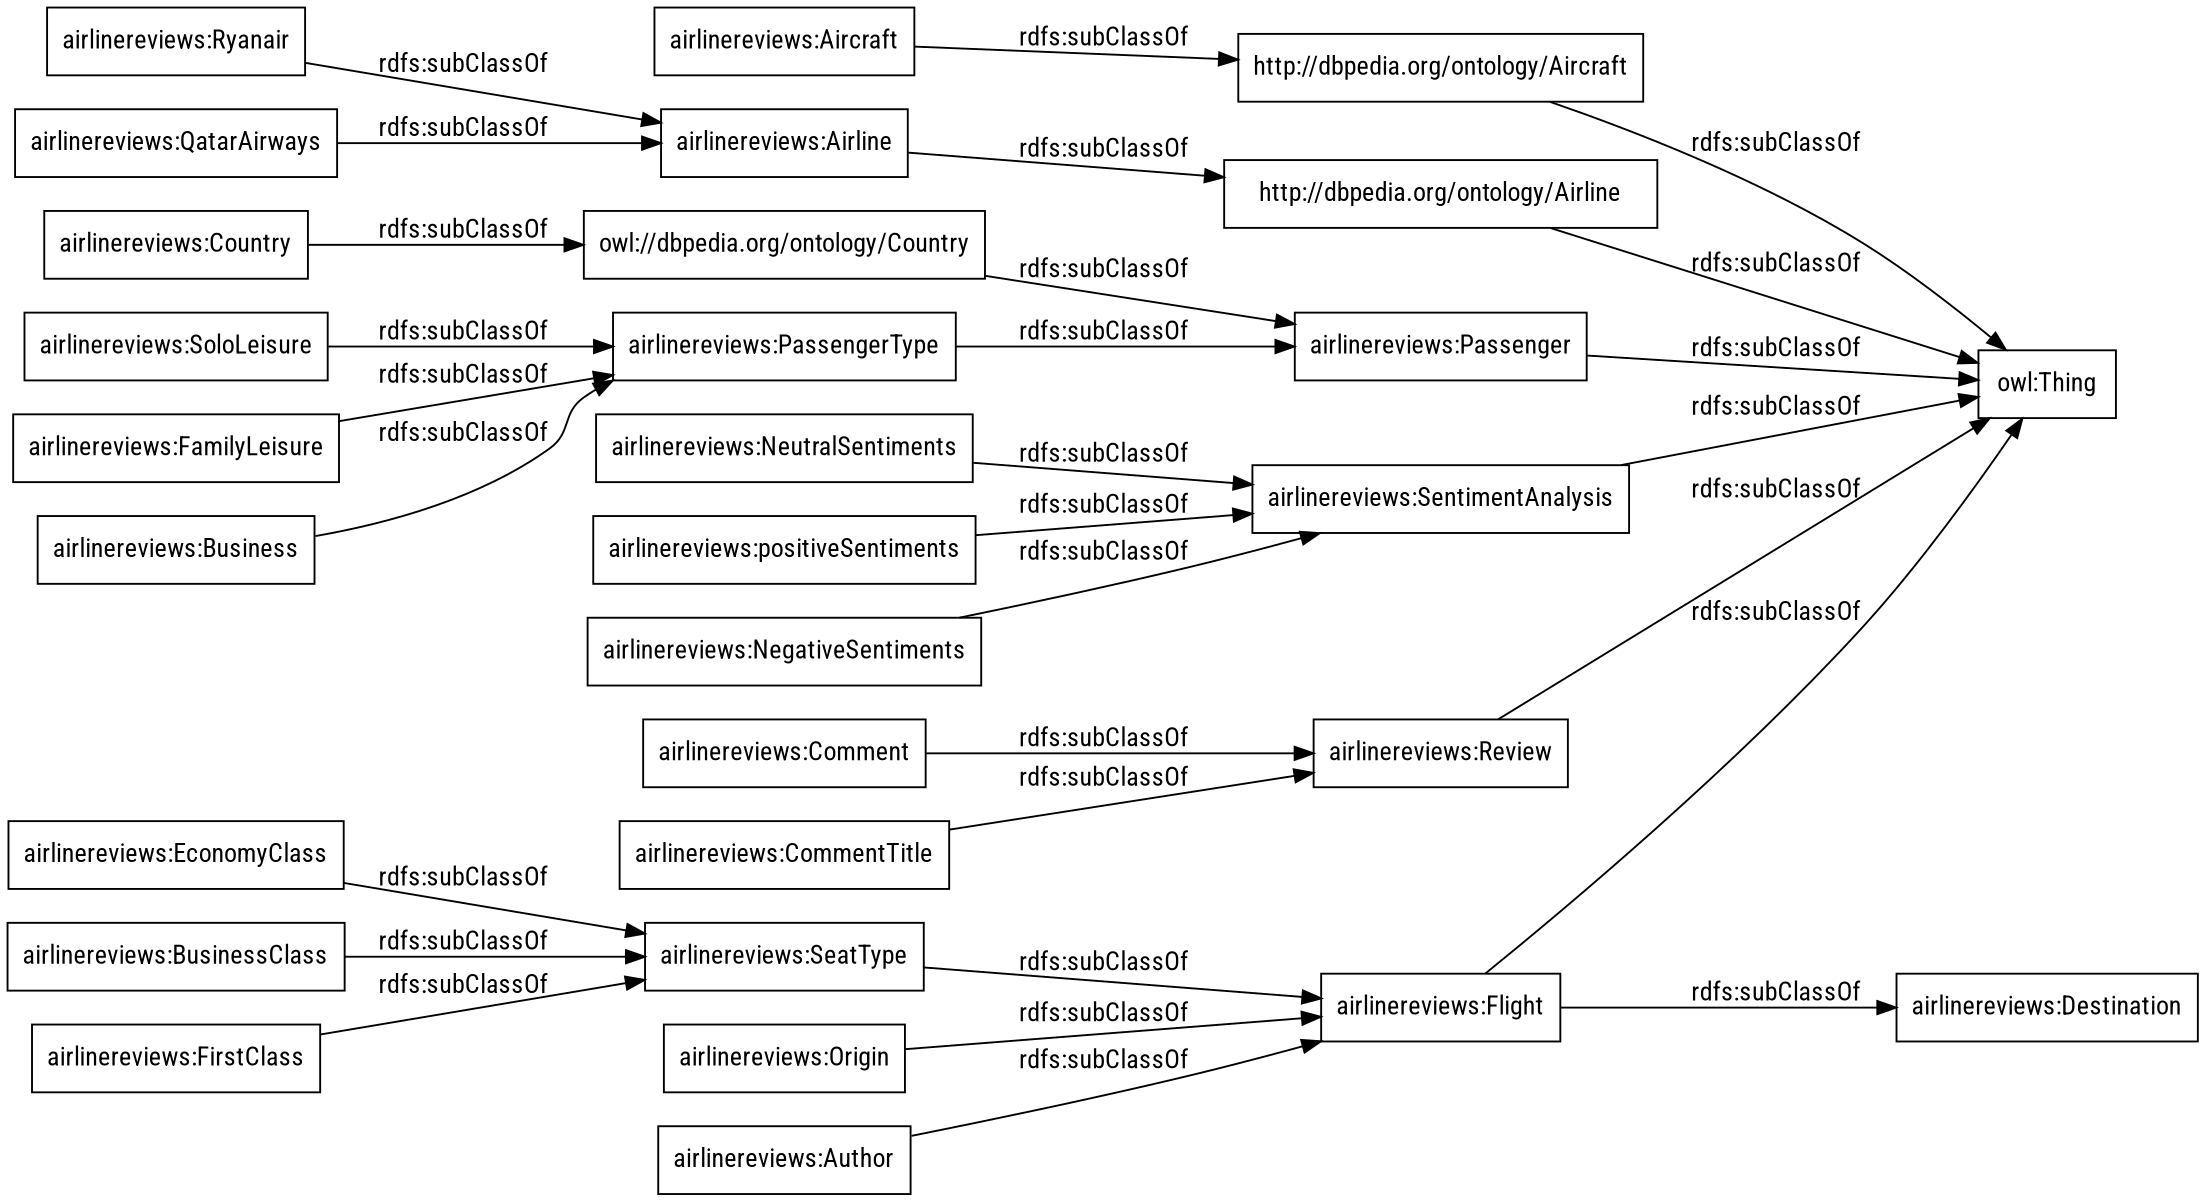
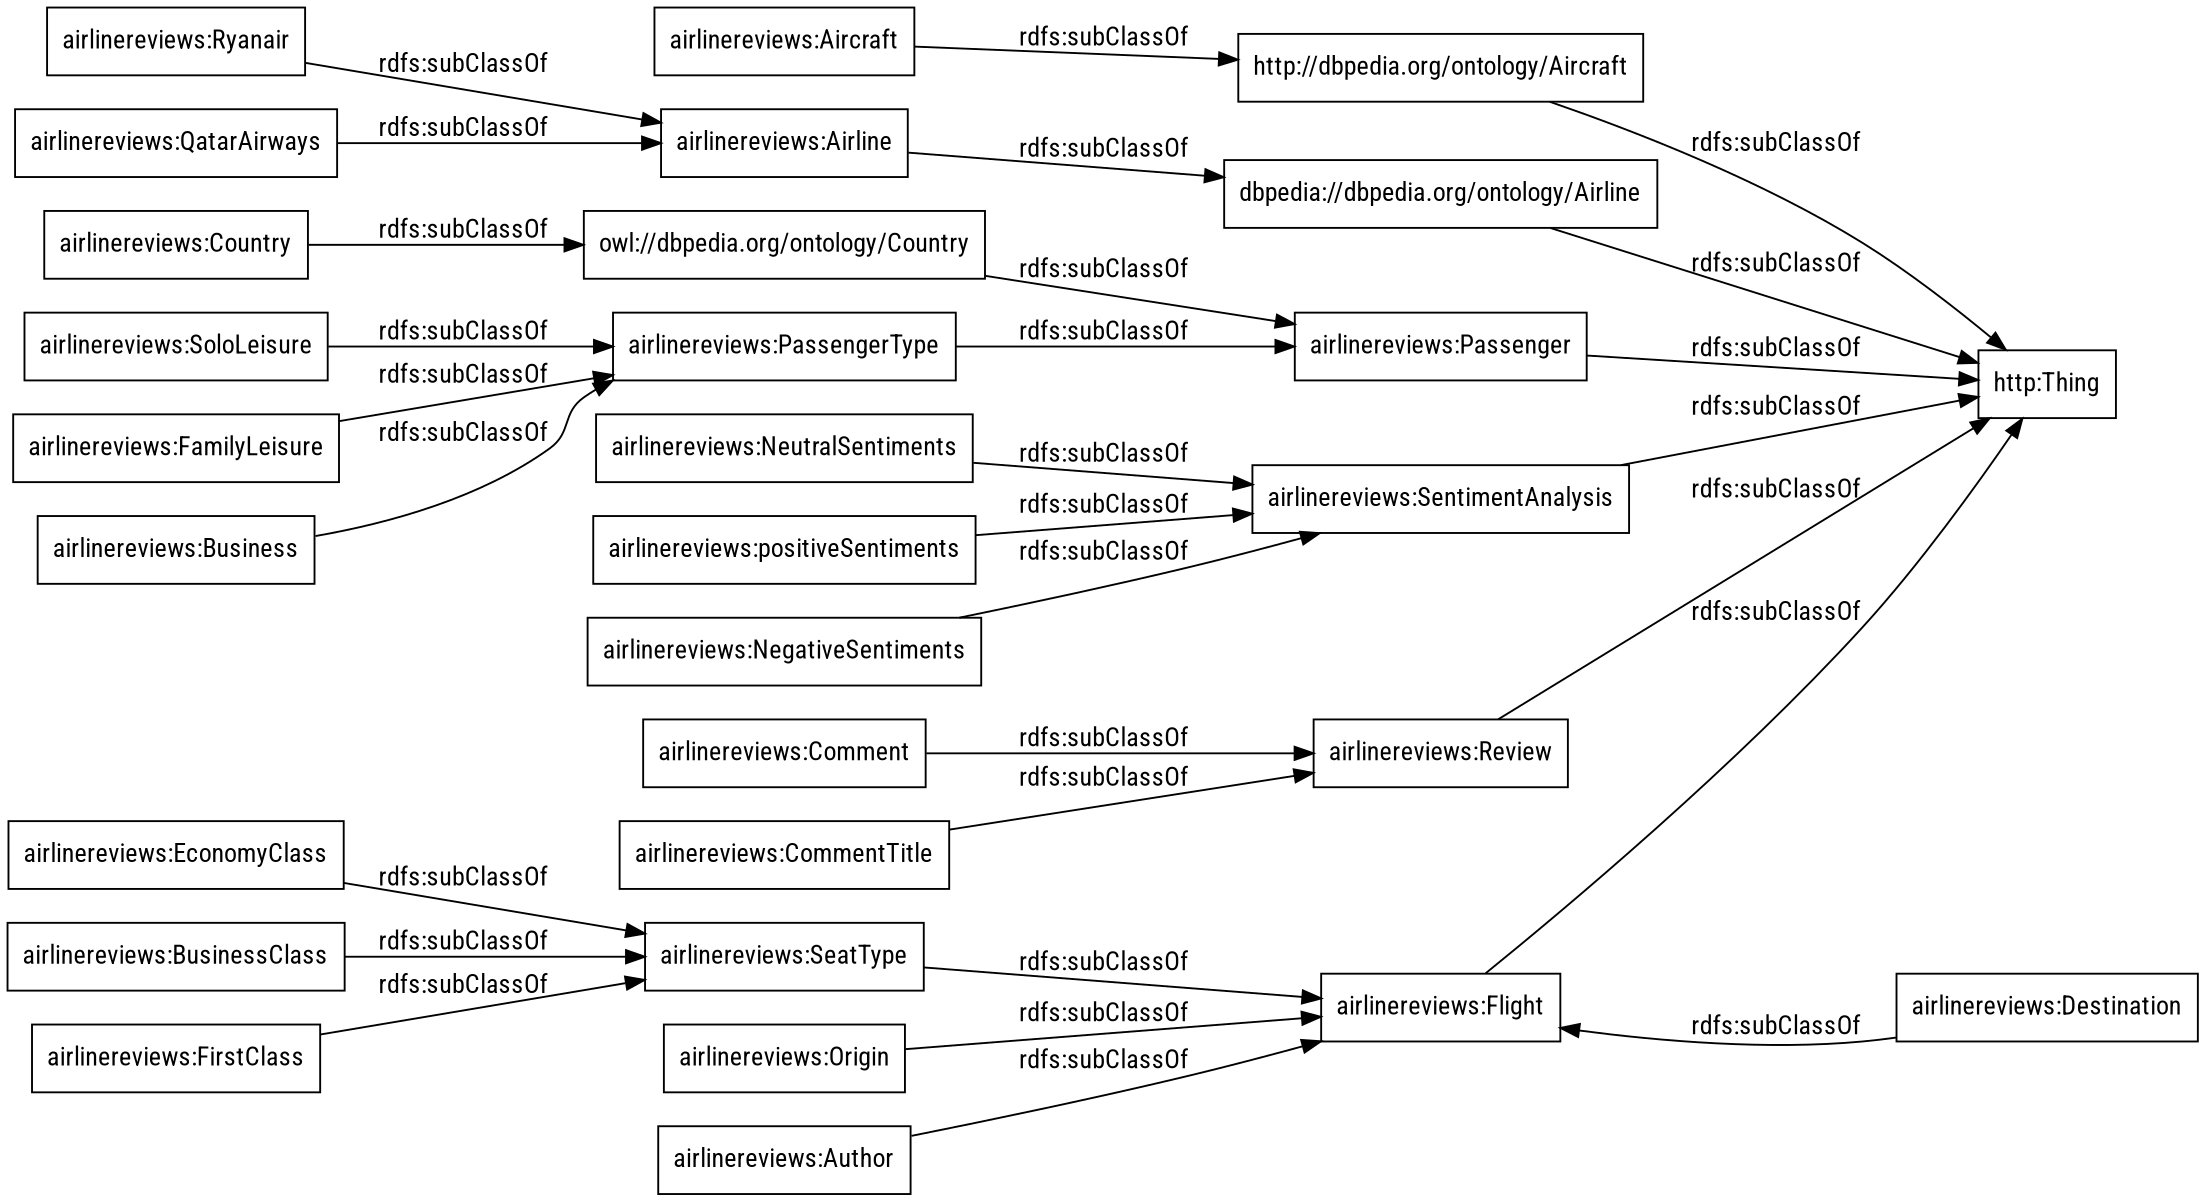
node "http://dbpedia.org/ontology/Airline": label "http://dbpedia.org/ontology/Airline" -> "dbpedia://dbpedia.org/ontology/Airline"
node "owl:Thing": label "owl:Thing" -> "http:Thing"
edge "airlinereviews:Flight" -> "airlinereviews:Destination": reversed
